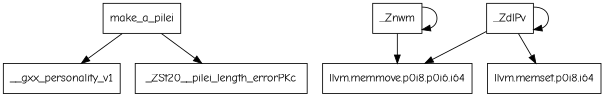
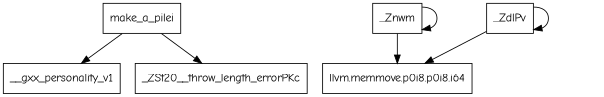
node "_ZSt20__pilei_length_errorPKc": label "_ZSt20__pilei_length_errorPKc" -> "_ZSt20__throw_length_errorPKc"
node "llvm.memmove.p0i8.p0i6.i64": label "llvm.memmove.p0i8.p0i6.i64" -> "llvm.memmove.p0i8.p0i8.i64"
node "llvm.memset.p0i8.i64": removed
